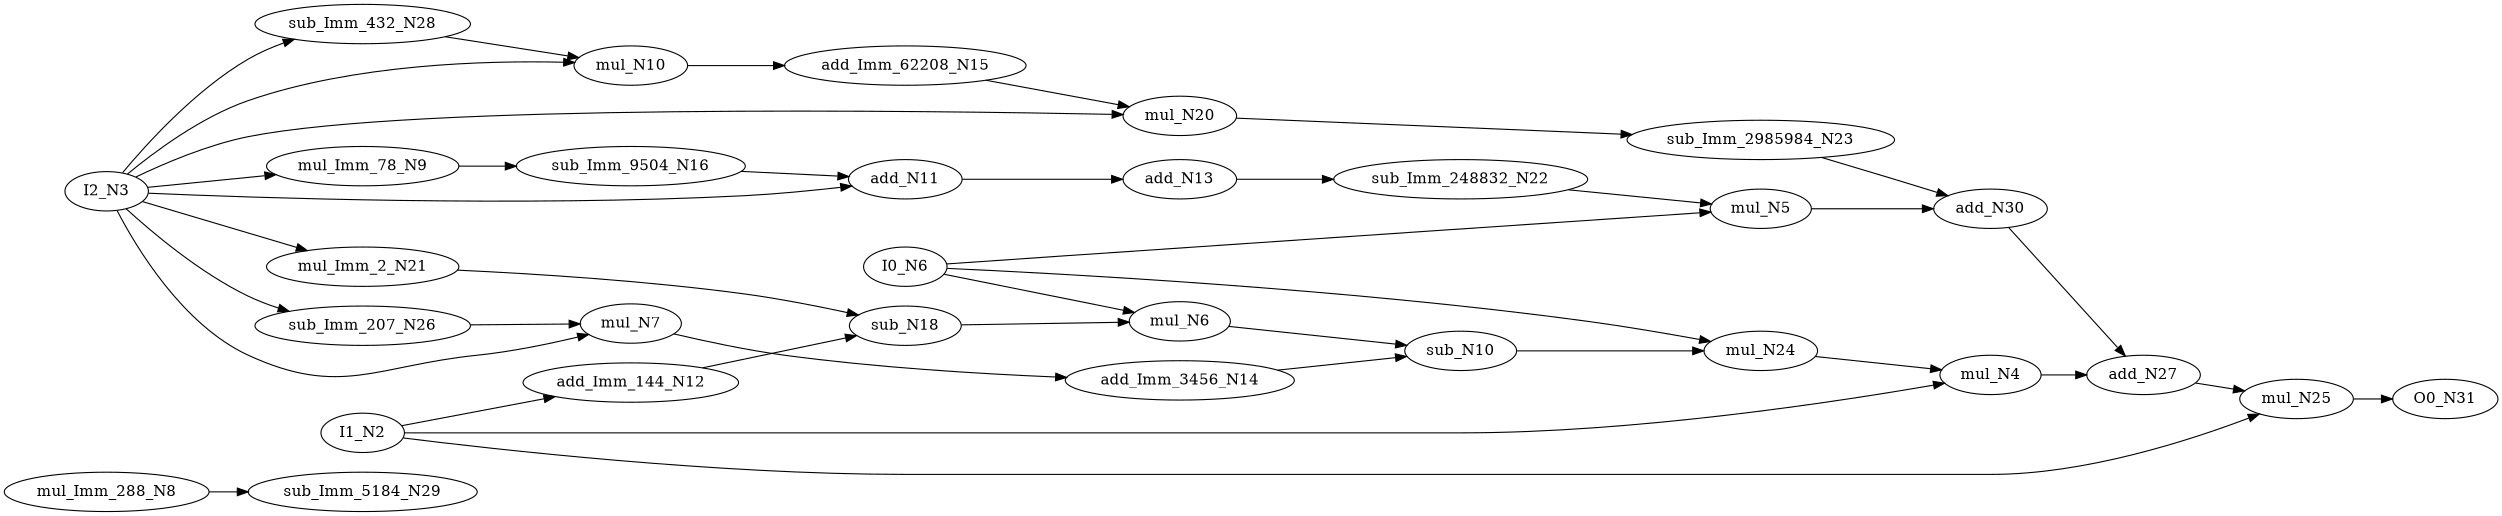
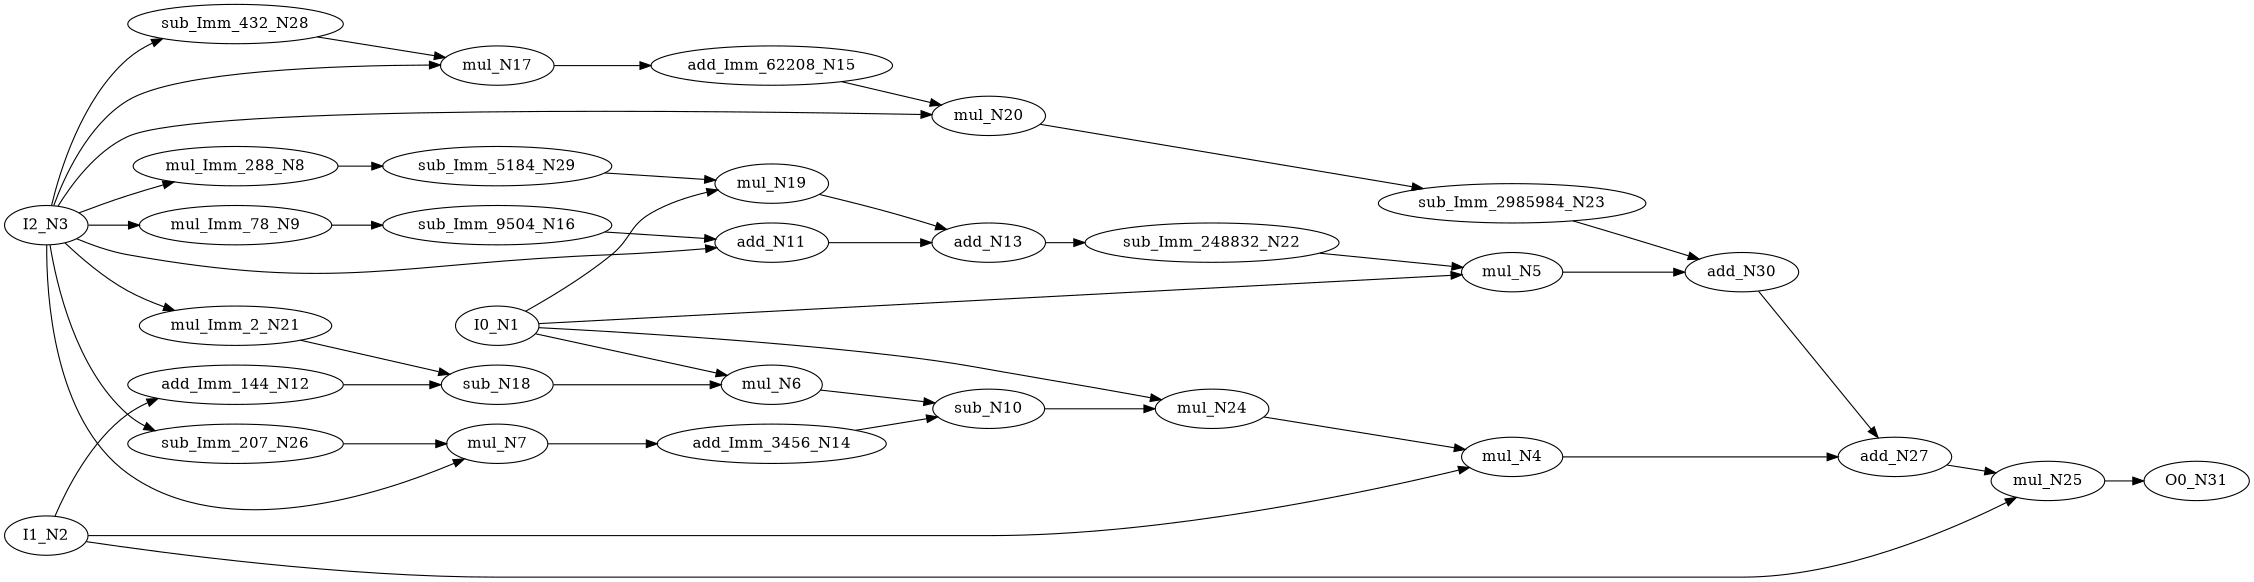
node "mul_N10": label "mul_N10" -> "mul_N17"
node "mul_N19": added
edge "I2_N3" -> "mul_Imm_288_N8": added
node "I0_N6": label "I0_N6" -> "I0_N1"
